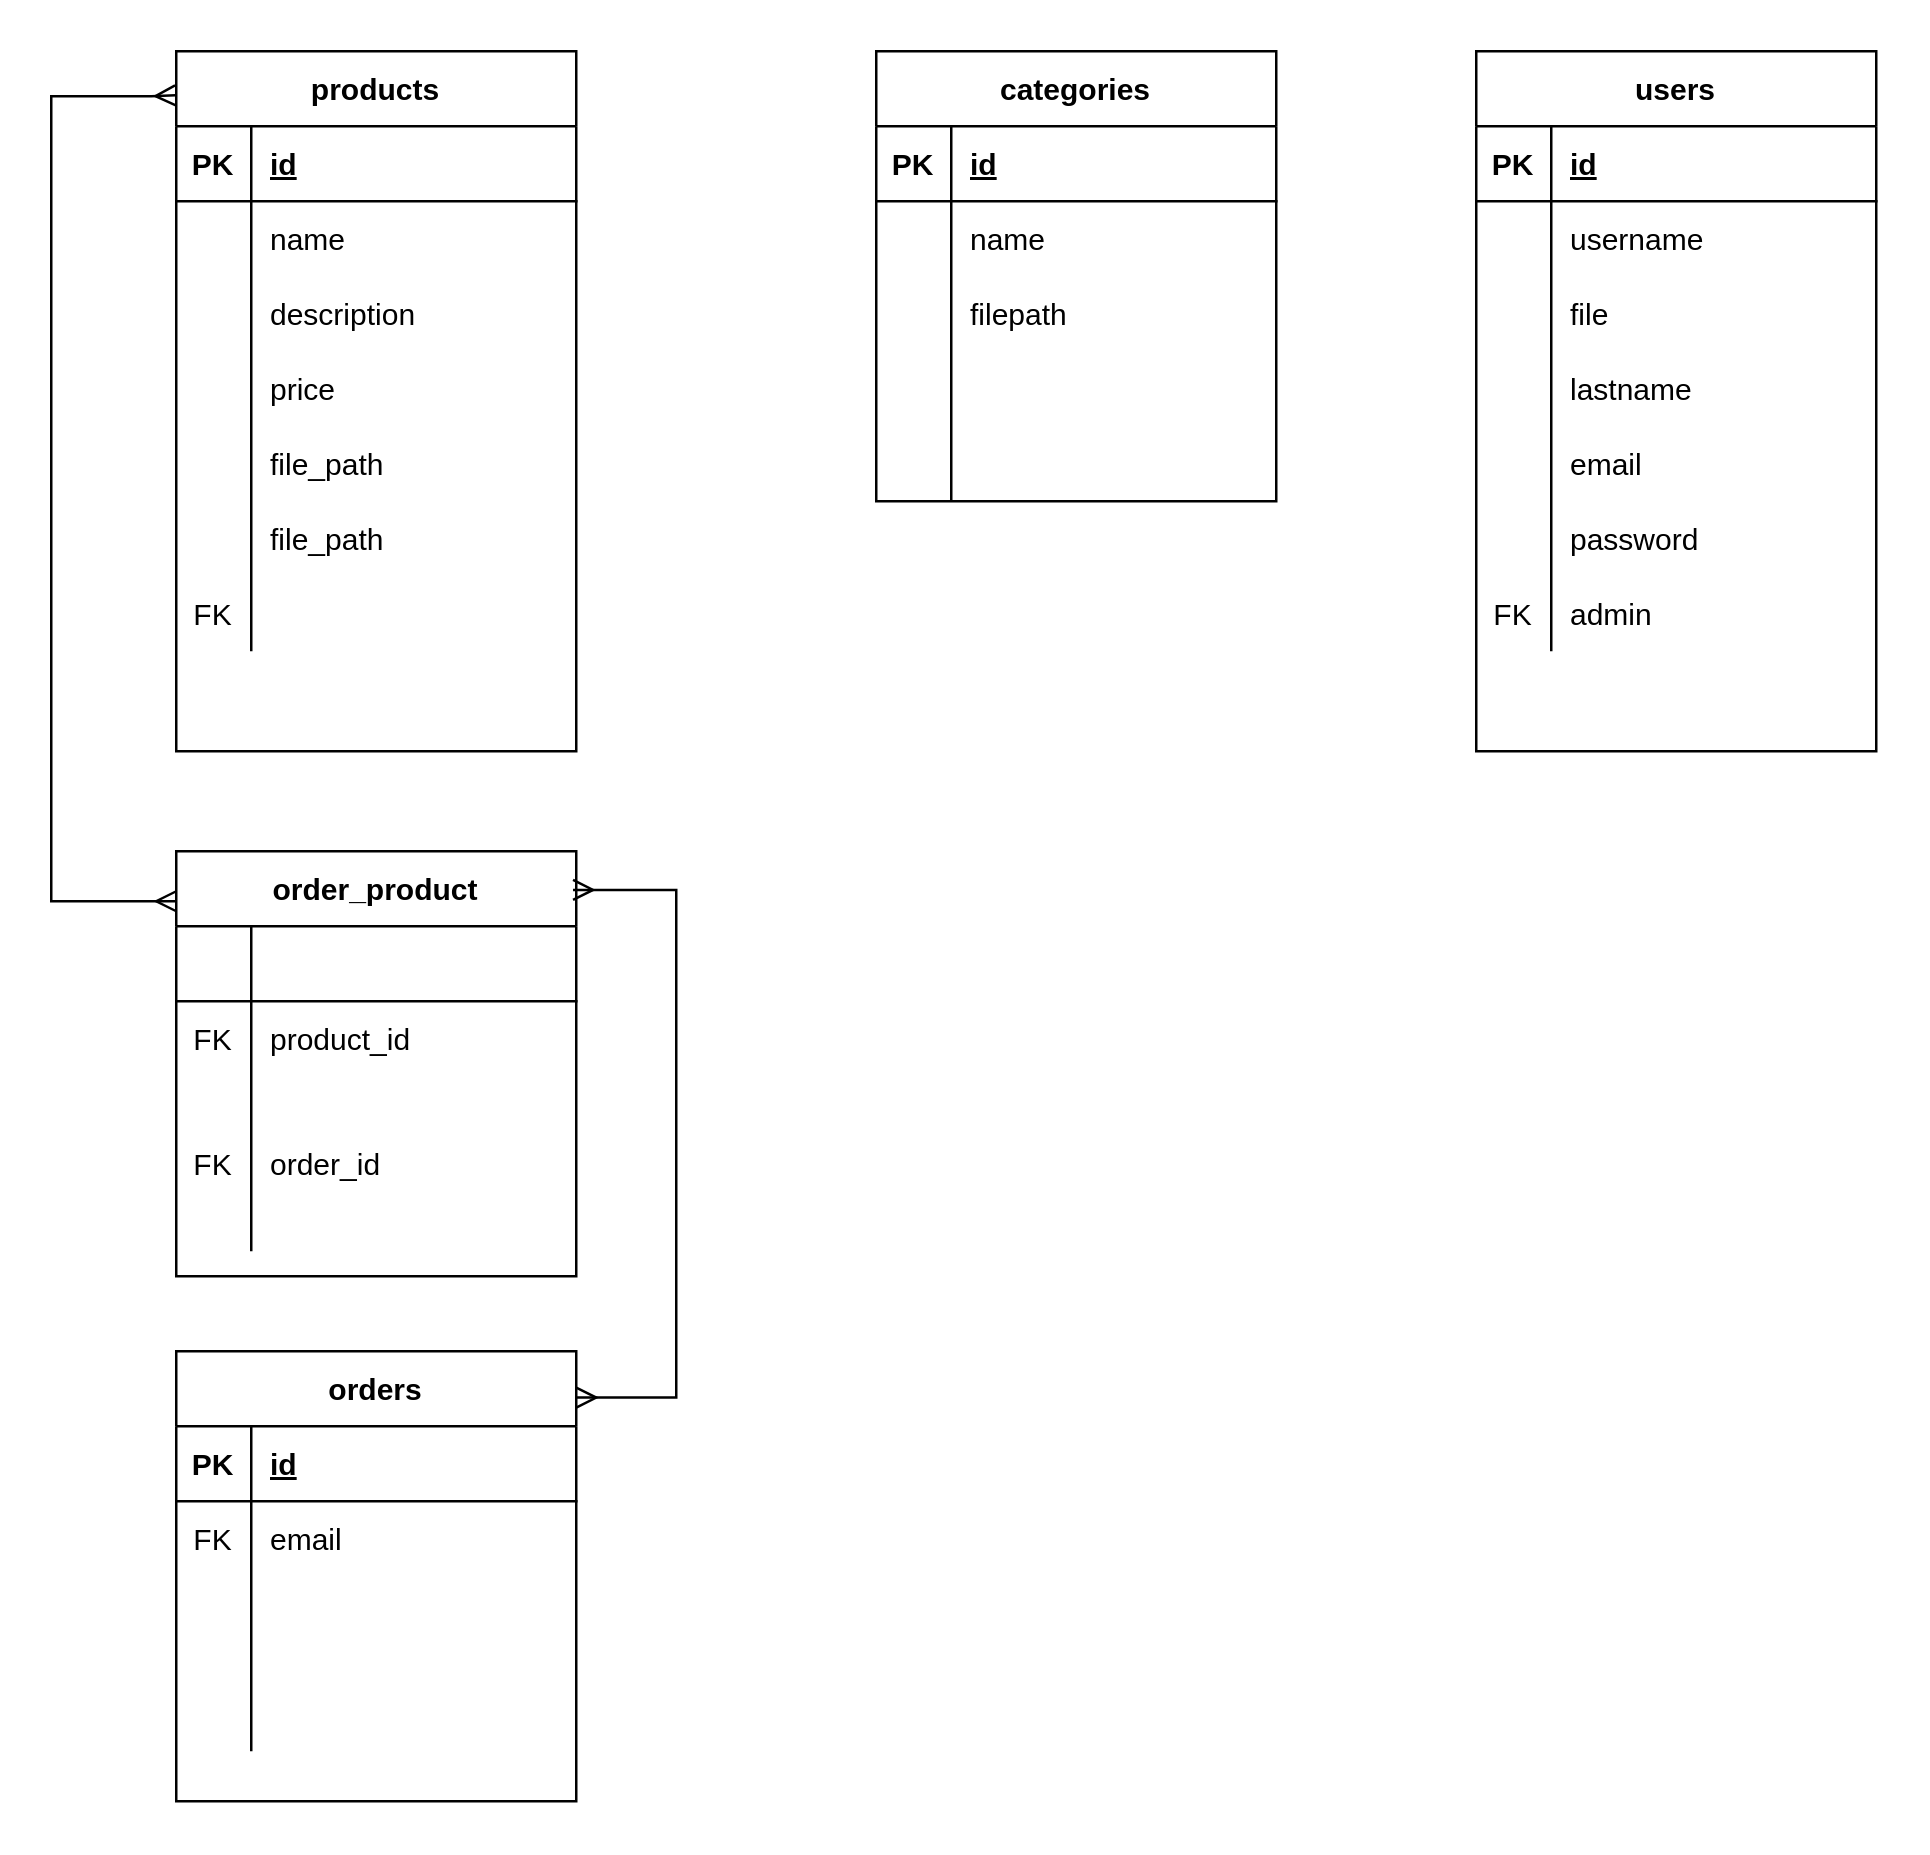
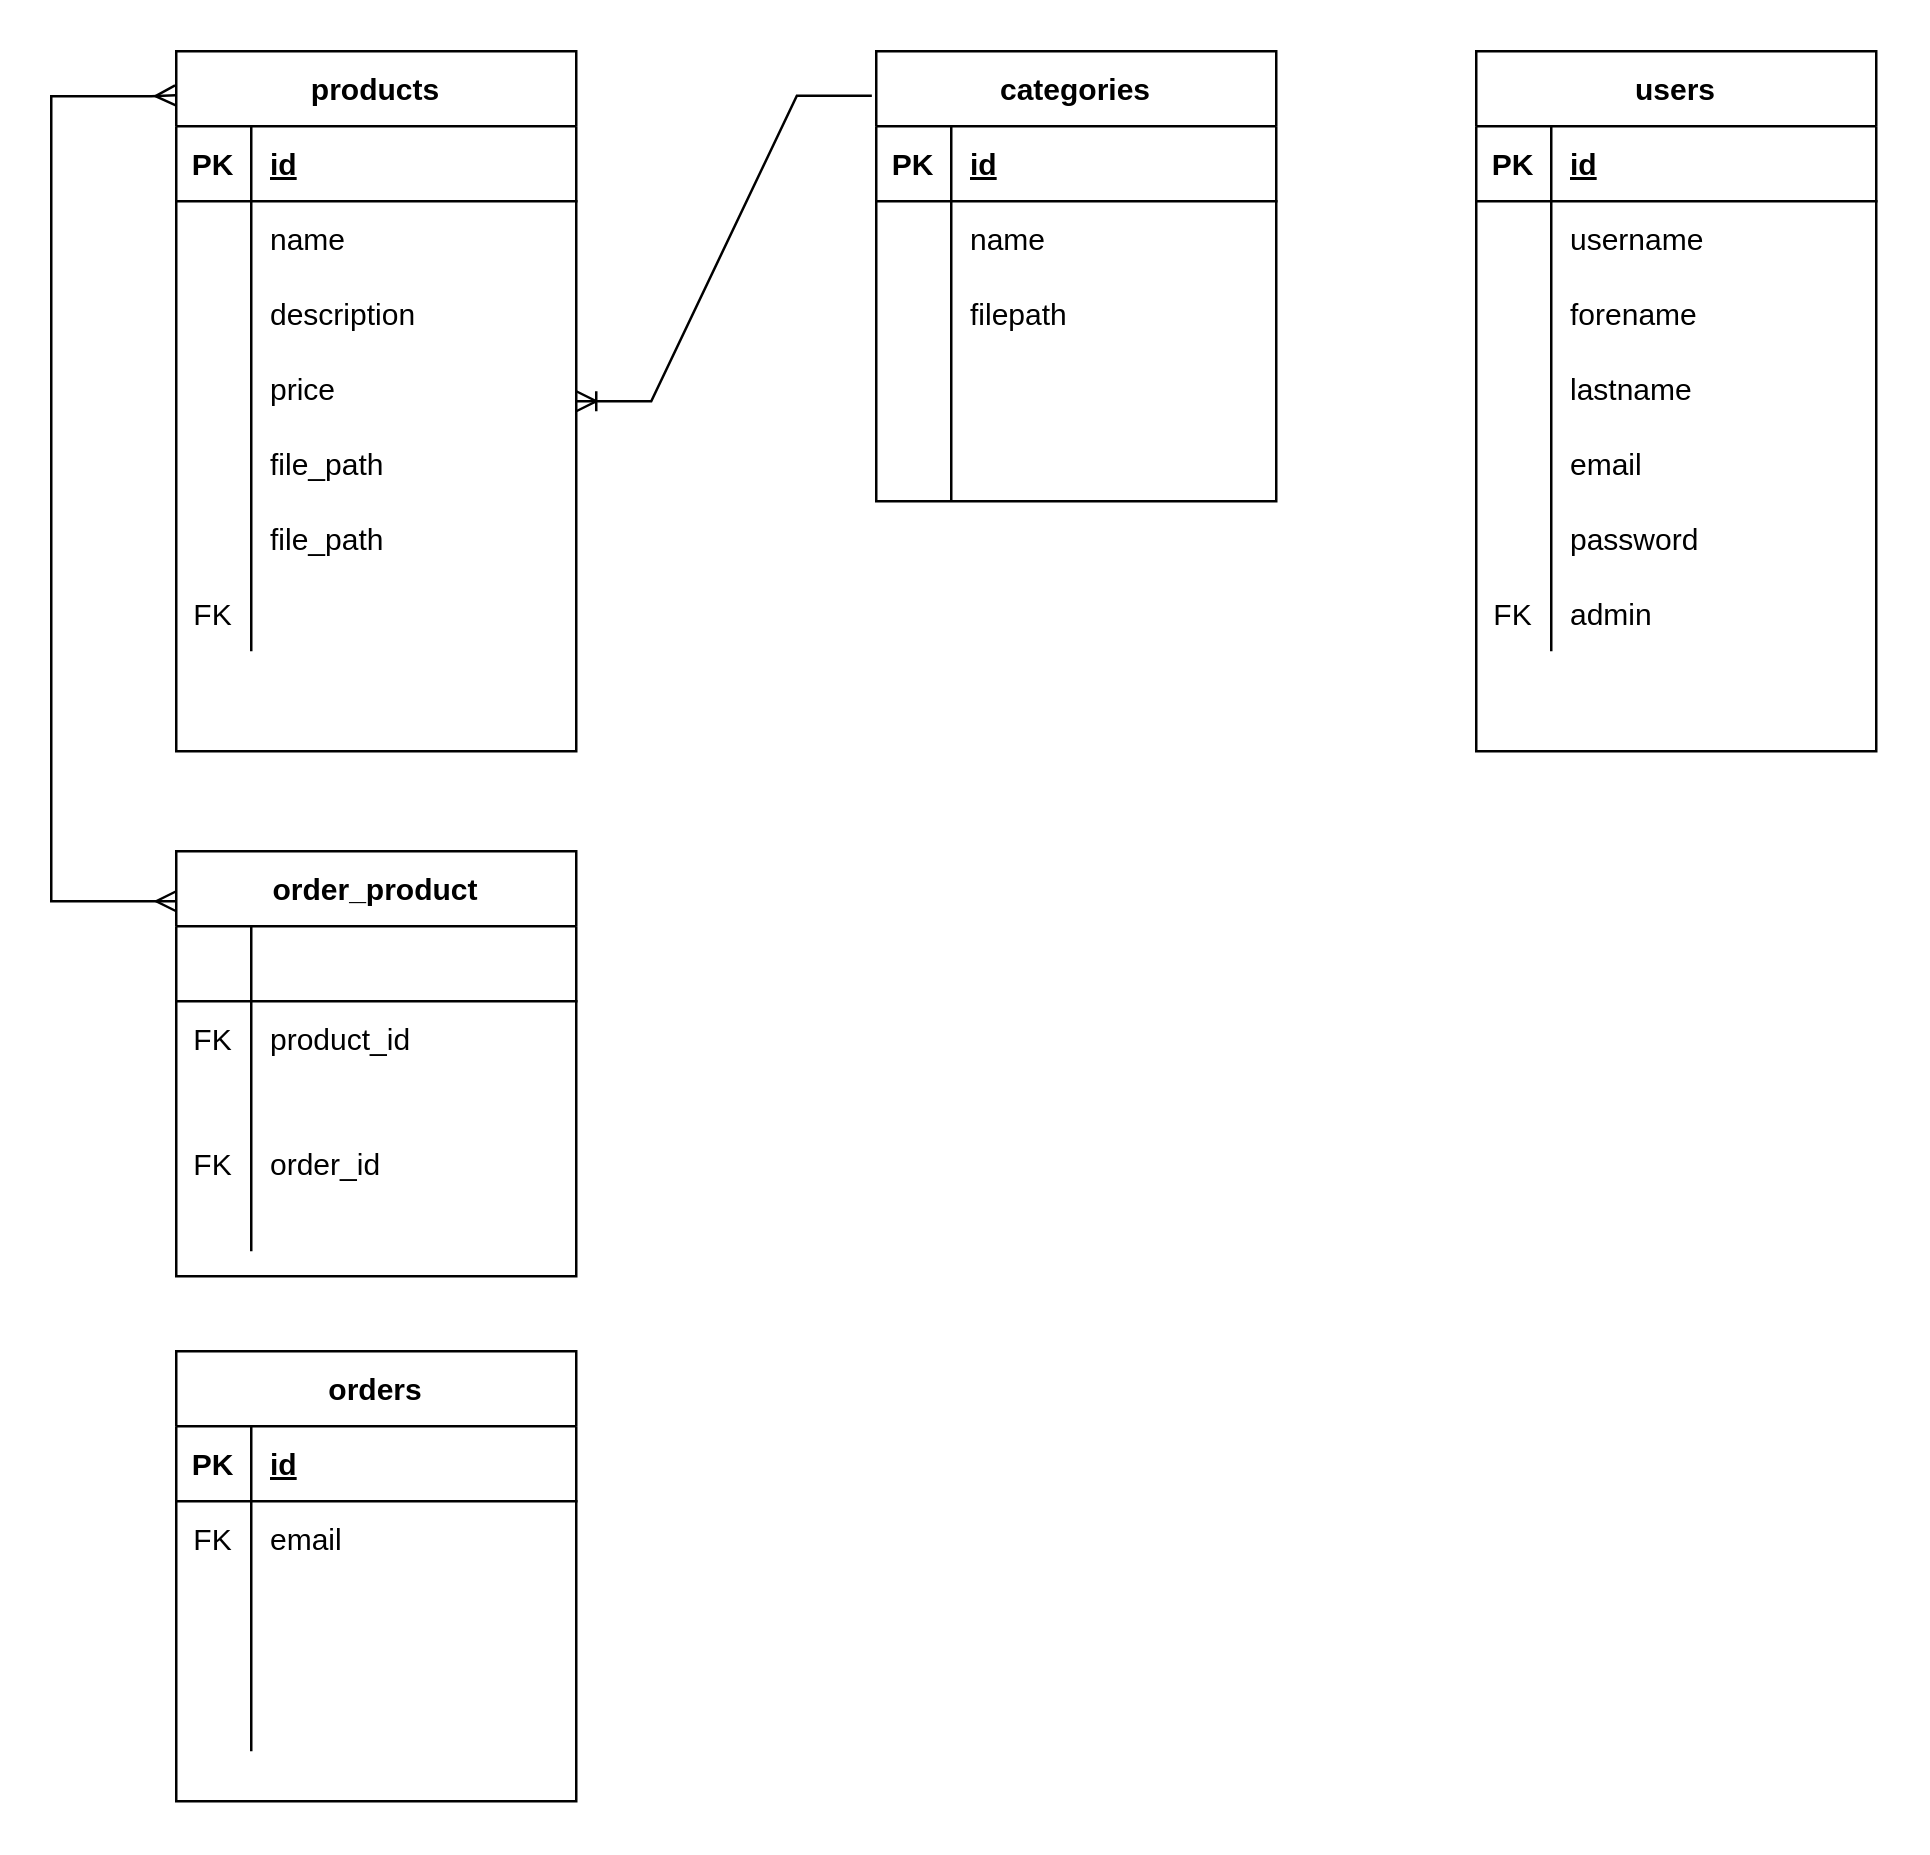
edge "categories" -> "products": added
node "file": label "file" -> "forename"
edge "order_product" -- "orders": removed
